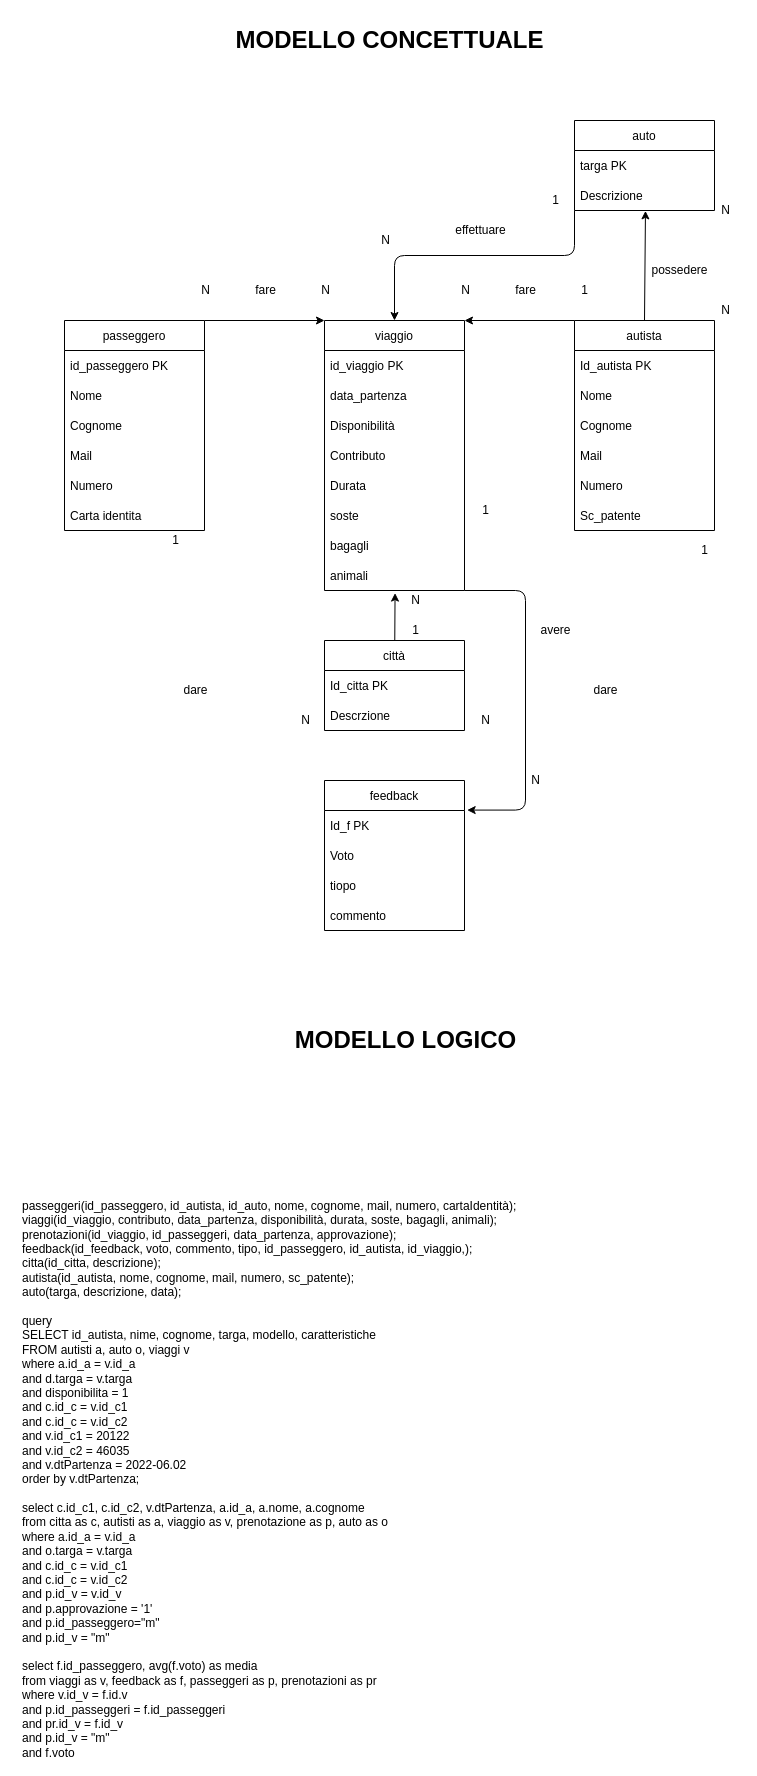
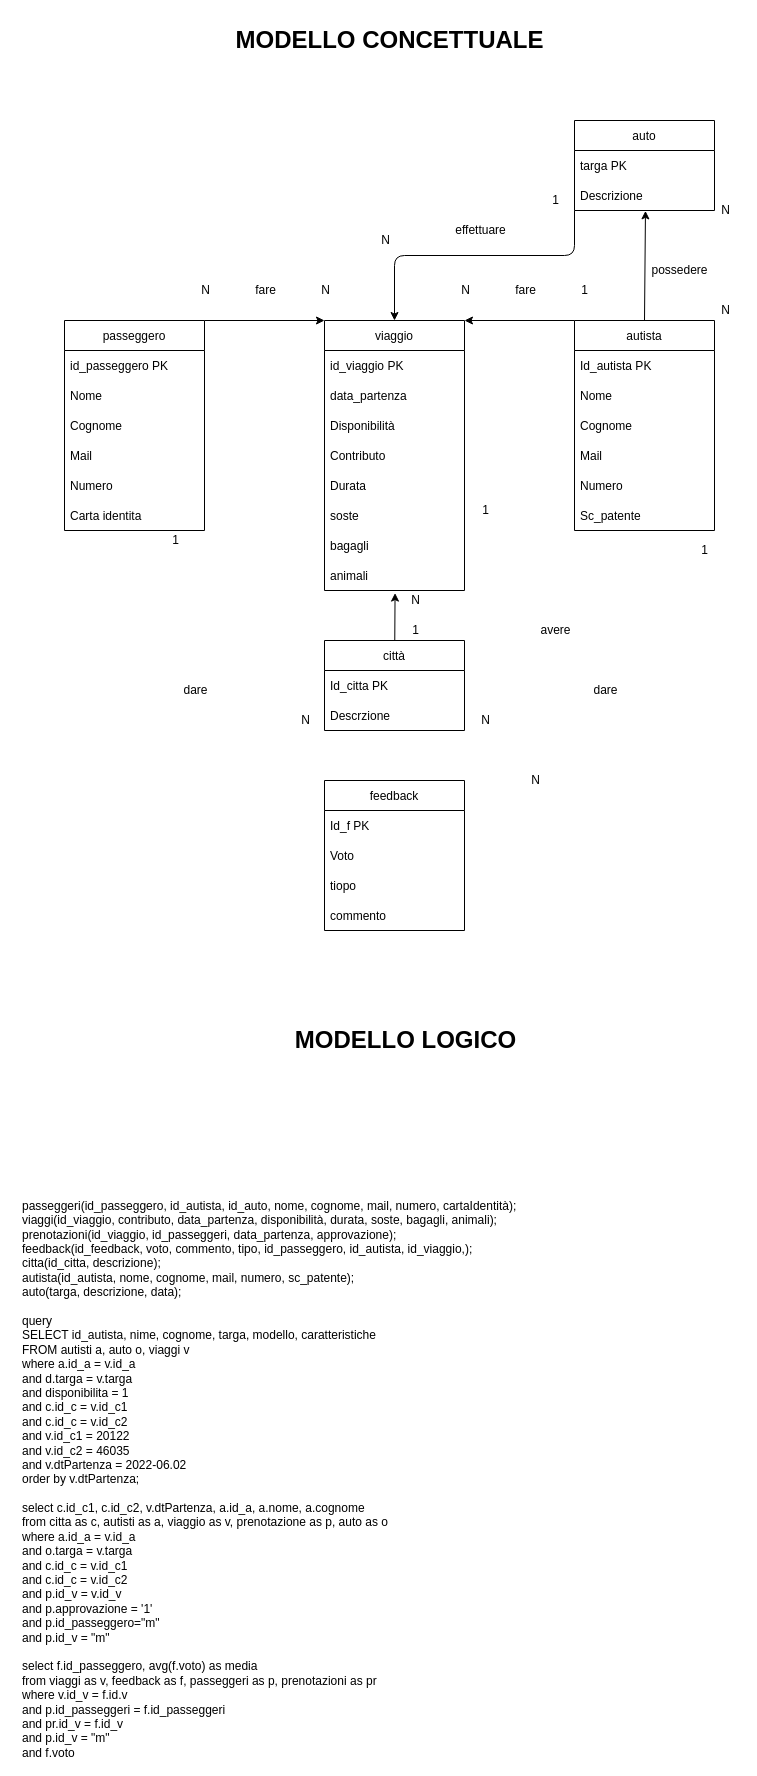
edge "viaggio" -> "Id_f PK": removed
